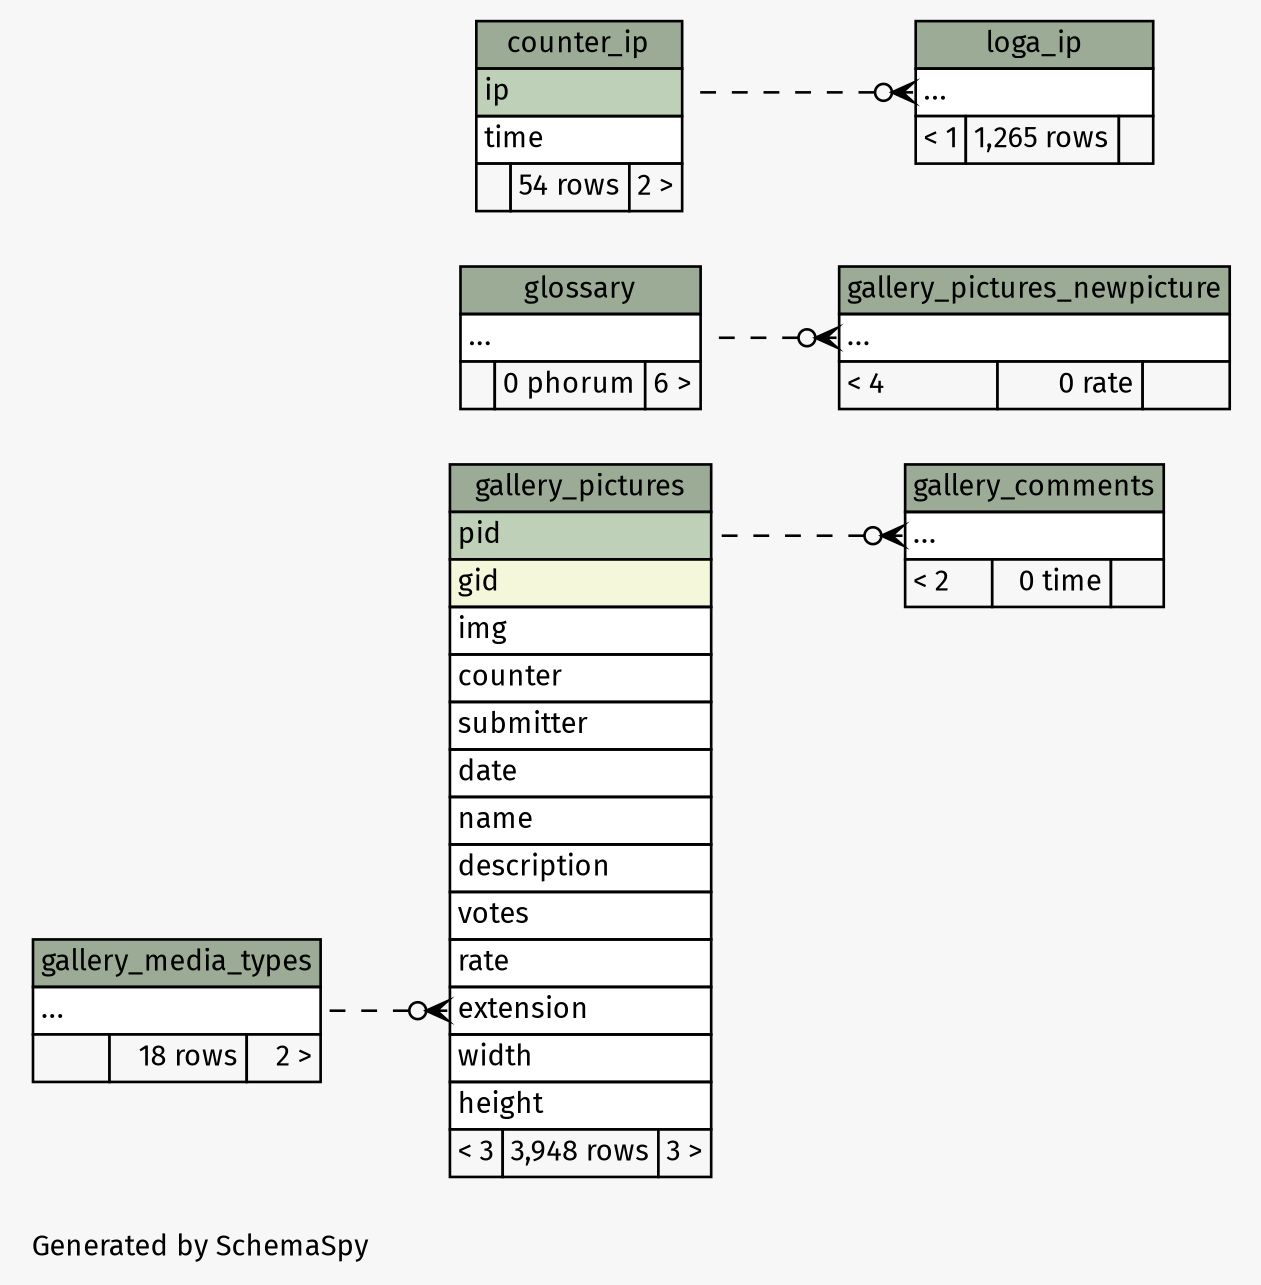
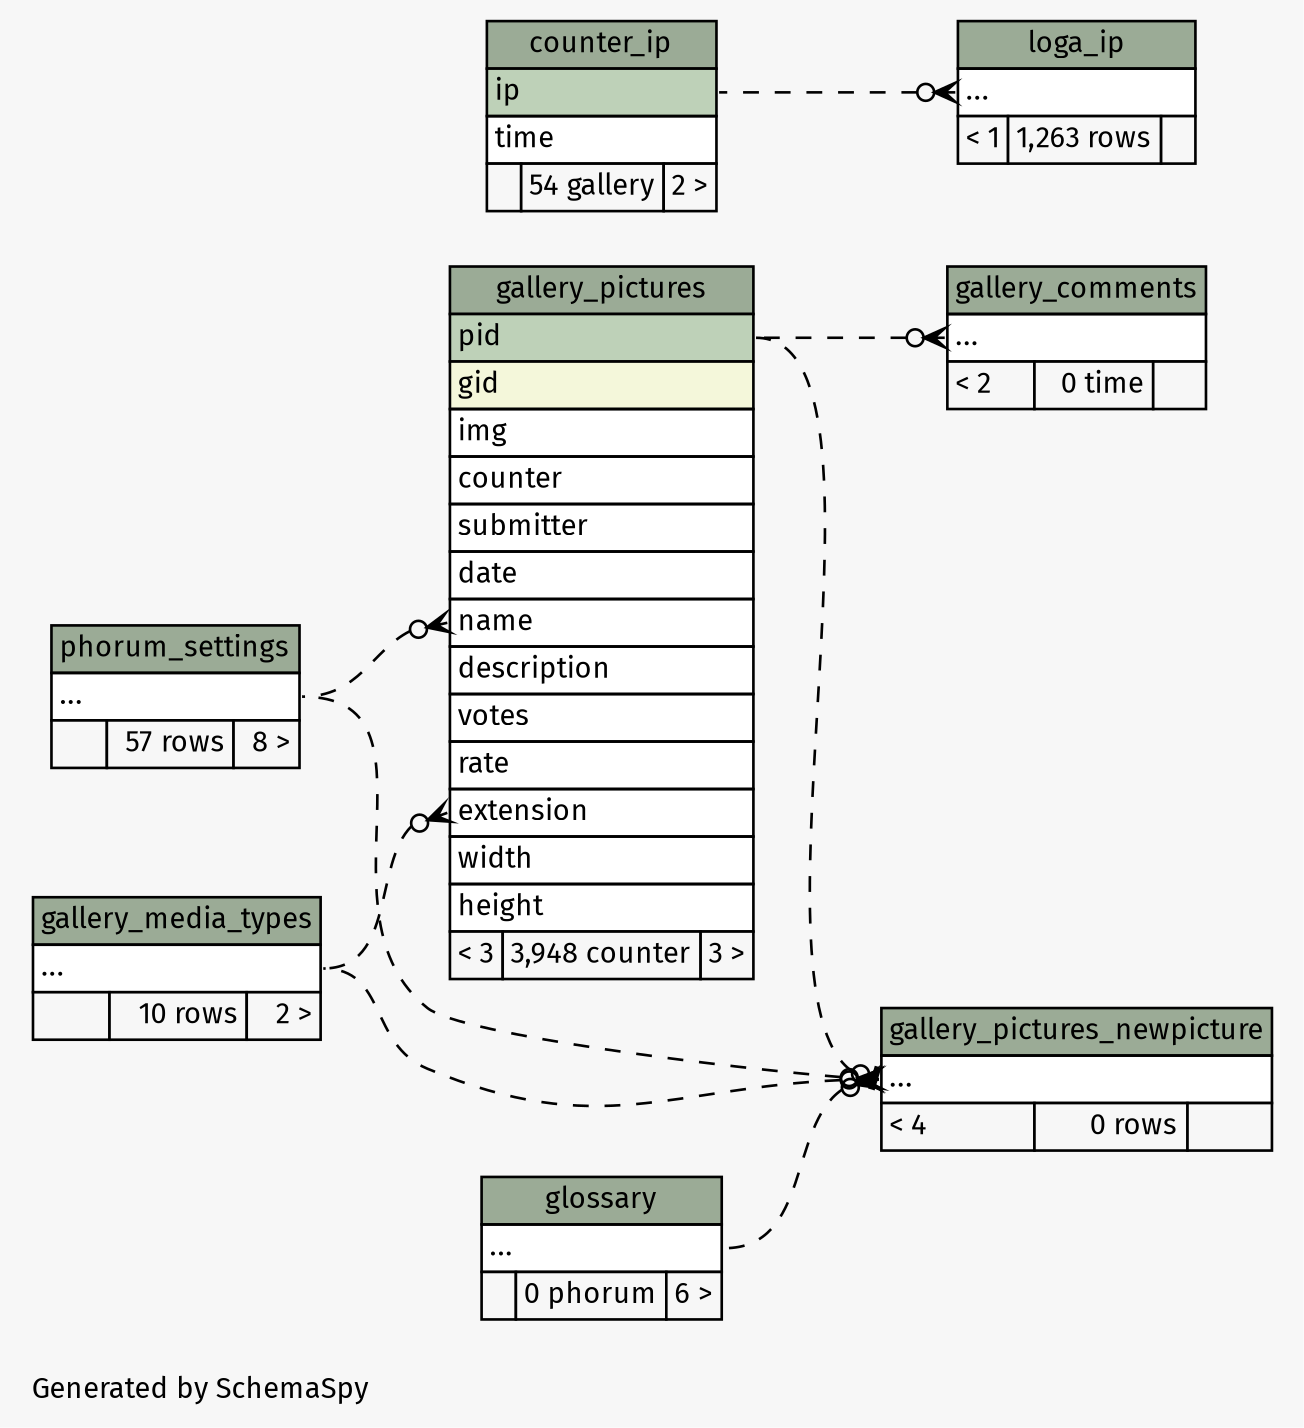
node "loga_ip": text "1,265 rows" -> "1,263 rows"
node "counter_ip": text "54 rows" -> "54 gallery"
node "gallery_pictures_newpicture": text "0 rate" -> "0 rows"
edge "gallery_pictures" -> "gallery_pictures_newpicture": added
node "phorum_settings": added
node "gallery_media_types": text "18 rows" -> "10 rows"
edge "gallery_media_types" -> "gallery_pictures_newpicture": added
node "gallery_pictures": text "3,948 rows" -> "3,948 counter"
